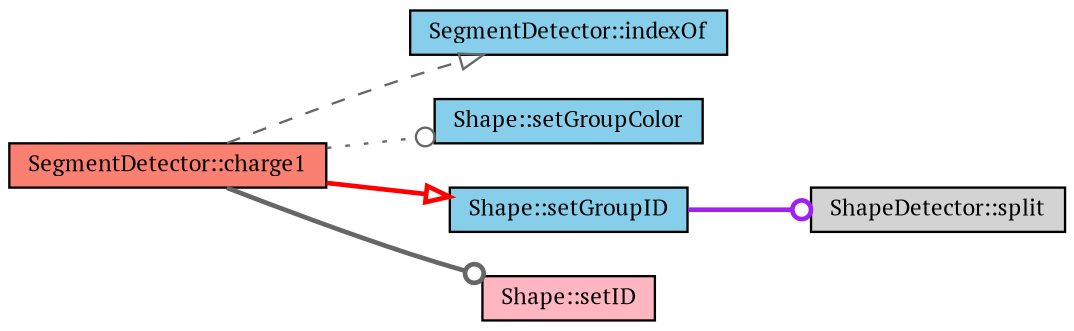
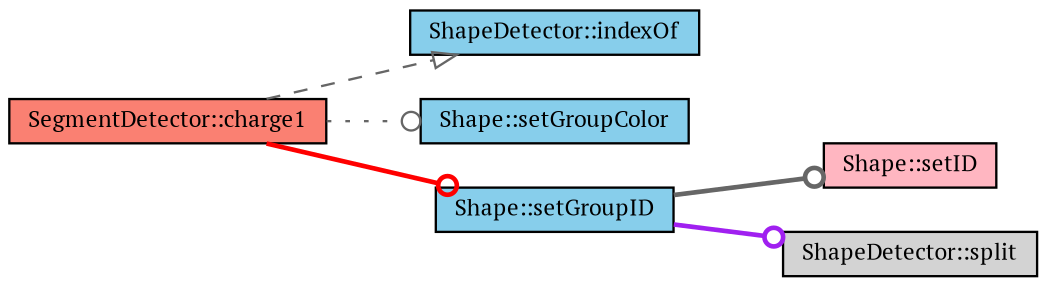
node "SegmentDetector::indexOf": label "SegmentDetector::indexOf" -> "ShapeDetector::indexOf"
edge "SegmentDetector::charge1" -> "Shape::setGroupID": arrowhead onormal -> odot
edge "SegmentDetector::charge1" -> "Shape::setID": now "Shape::setGroupID" -> "Shape::setID"
